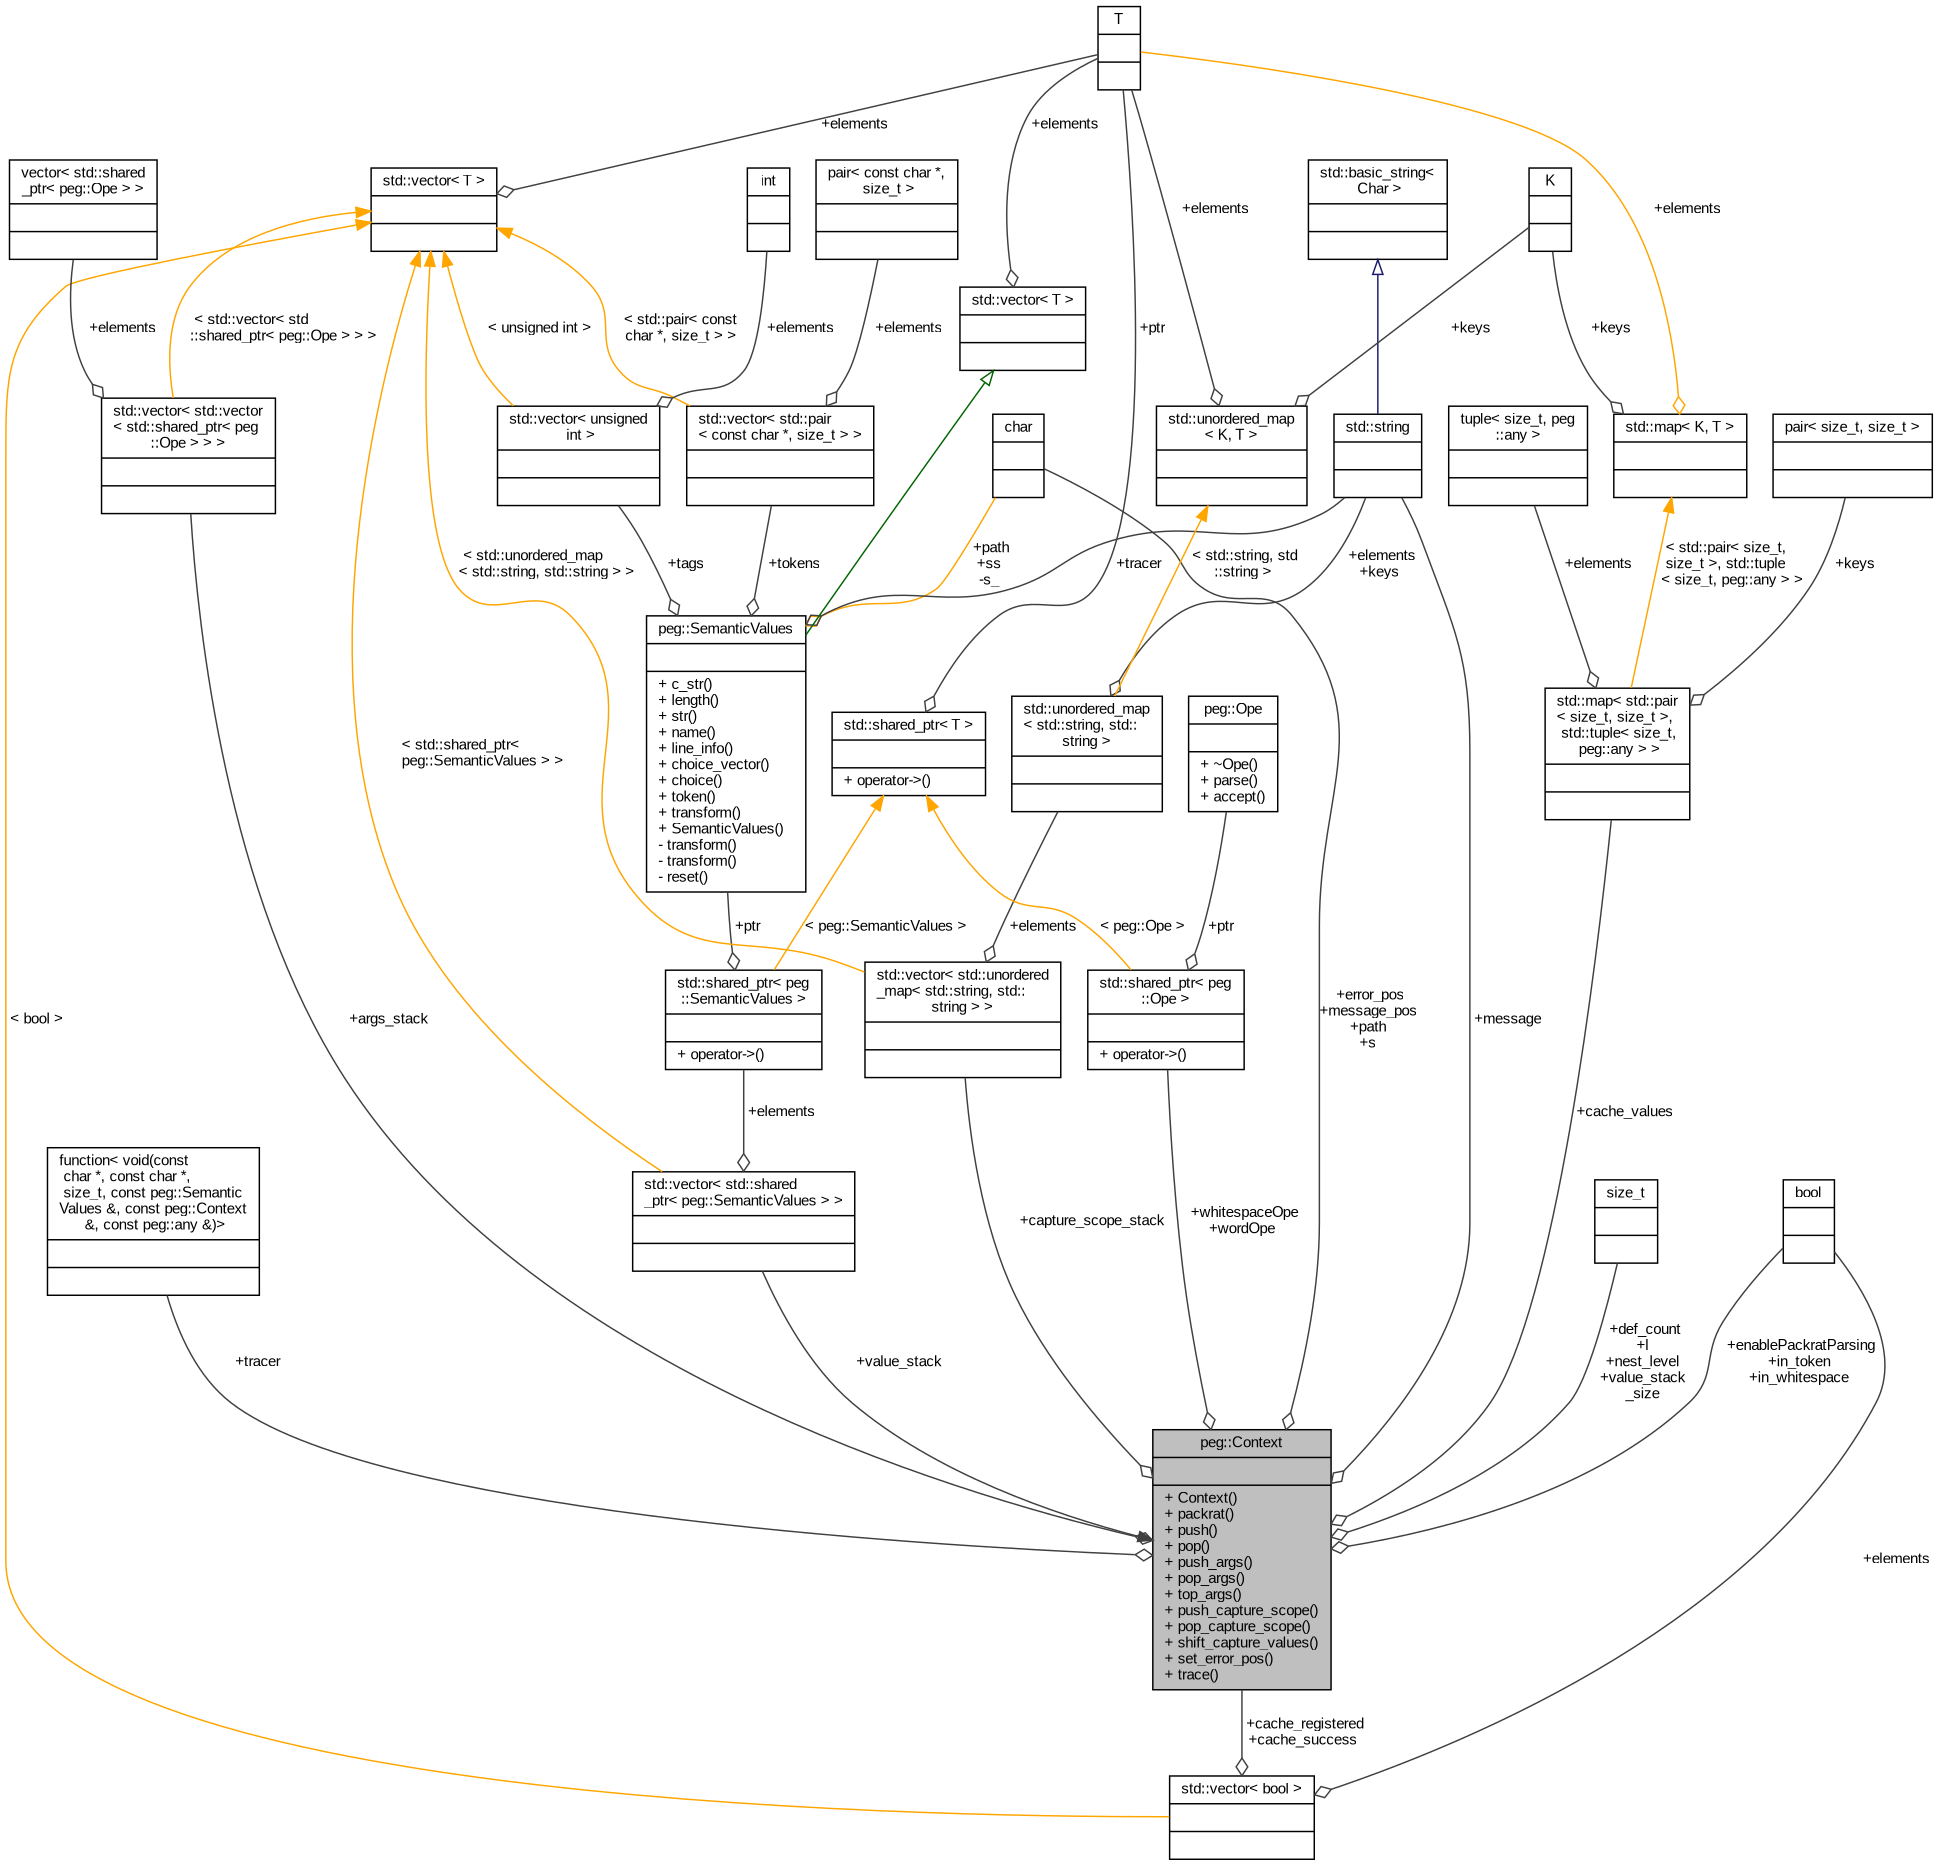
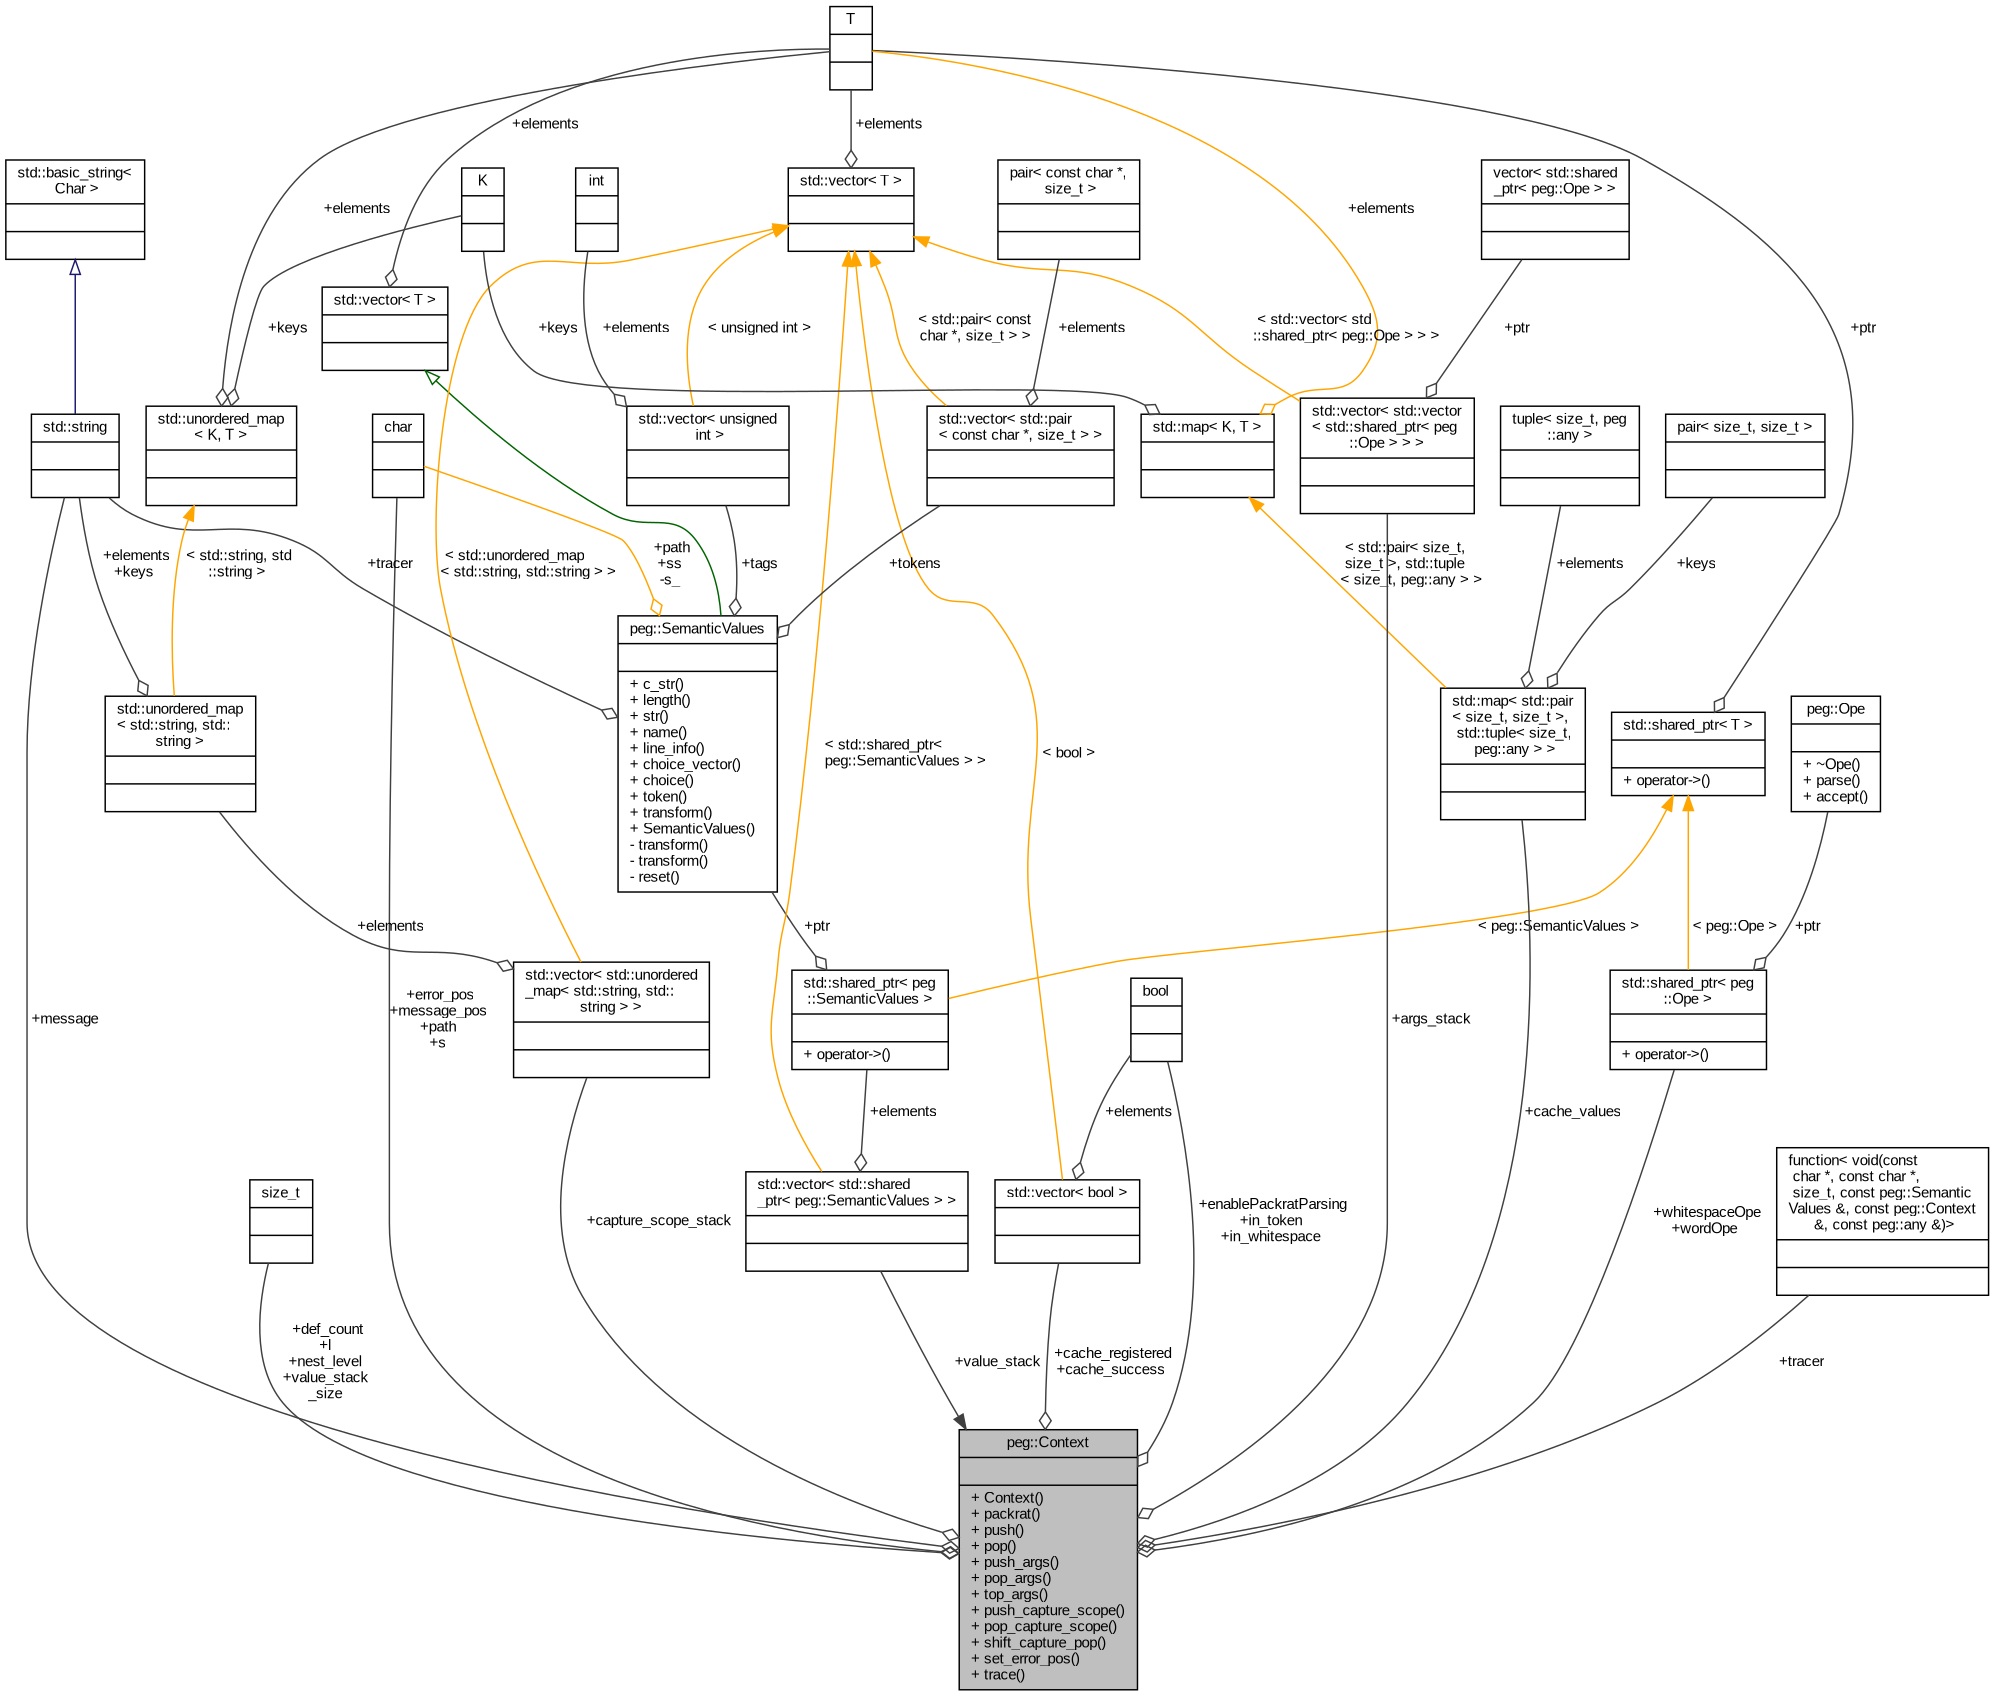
edge "vector< std::shared" -> "std::vector< std::vector": label " +elements" -> " +ptr"
node "peg::Context": text "+ shift_capture_values()" -> "+ shift_capture_pop()"
edge "peg::Context" -> "std::vector< bool >": reversed
